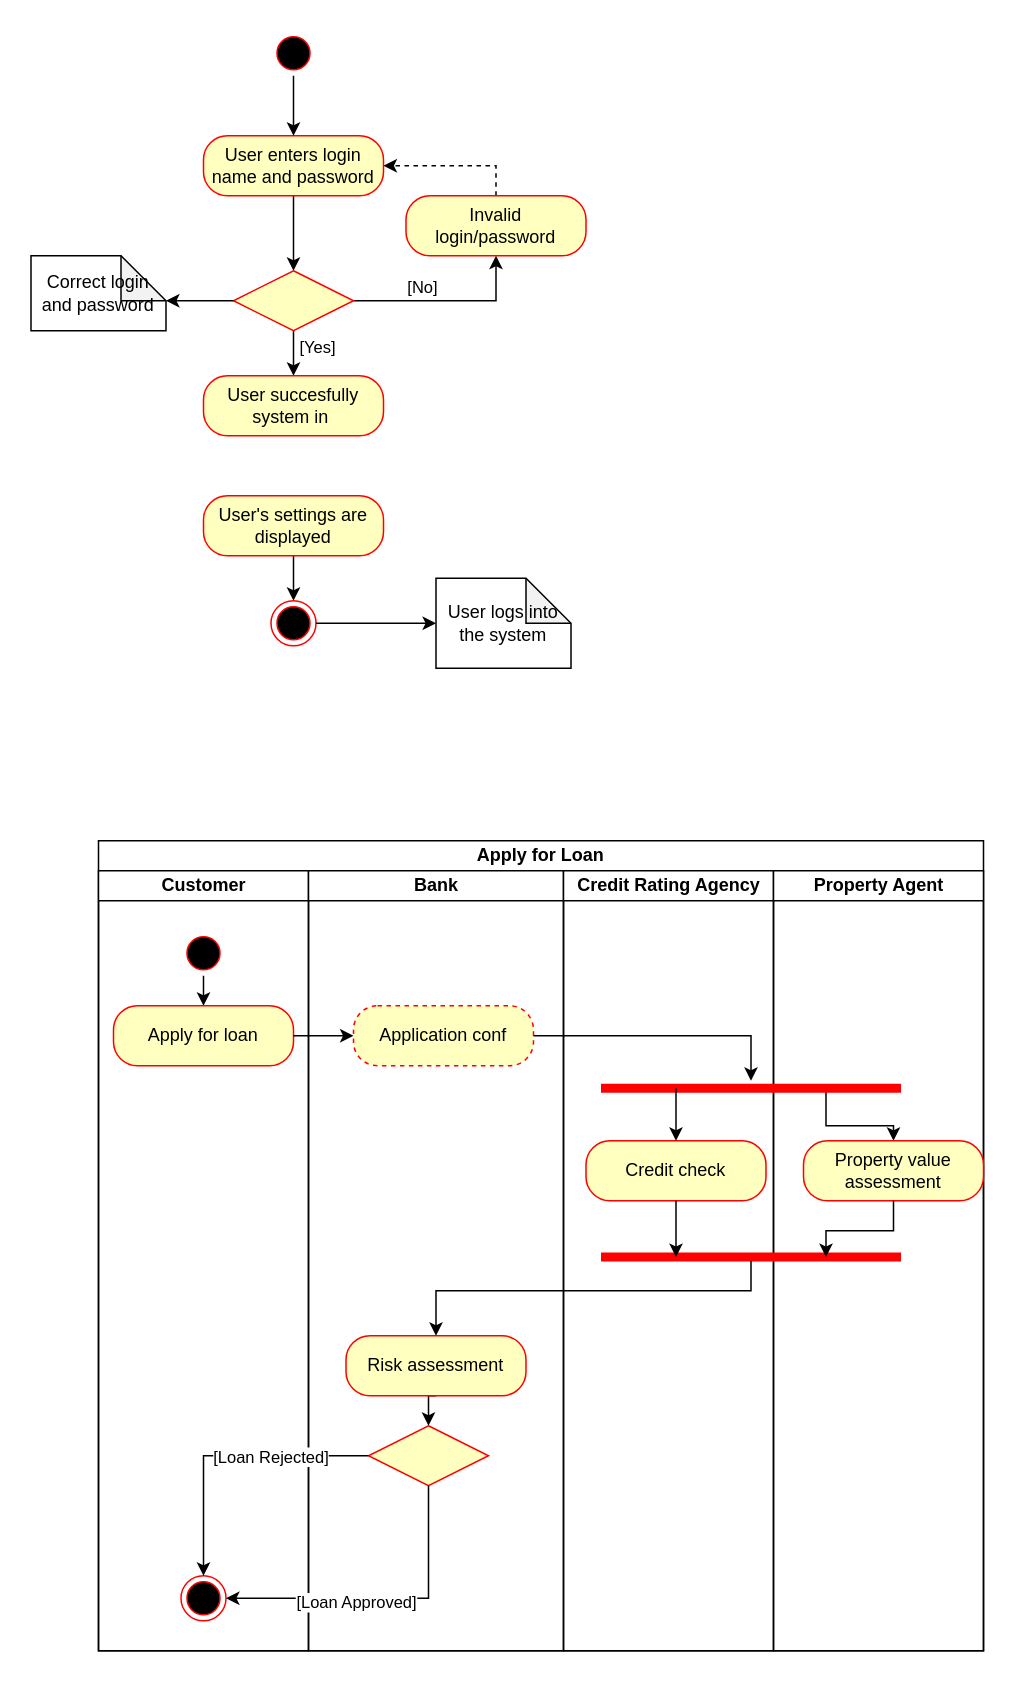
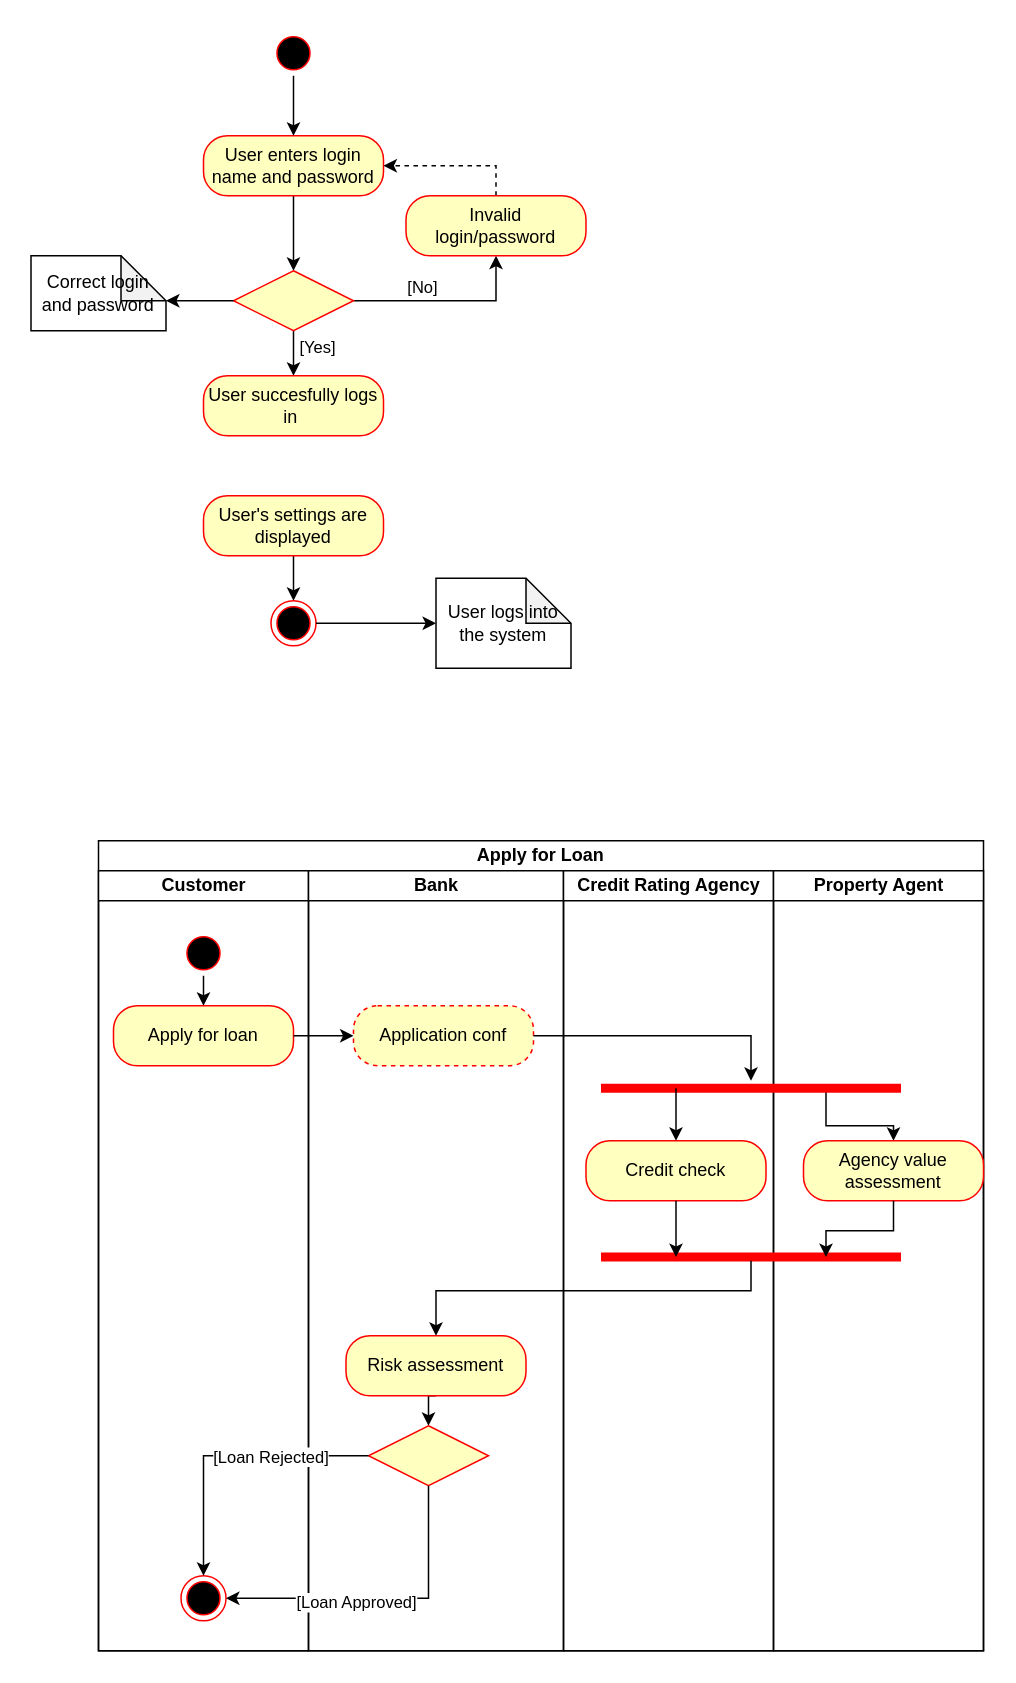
node "User succesfully system in": label "User succesfully system in" -> "User succesfully logs in"
node "Property value assessment": label "Property value assessment" -> "Agency value assessment"
